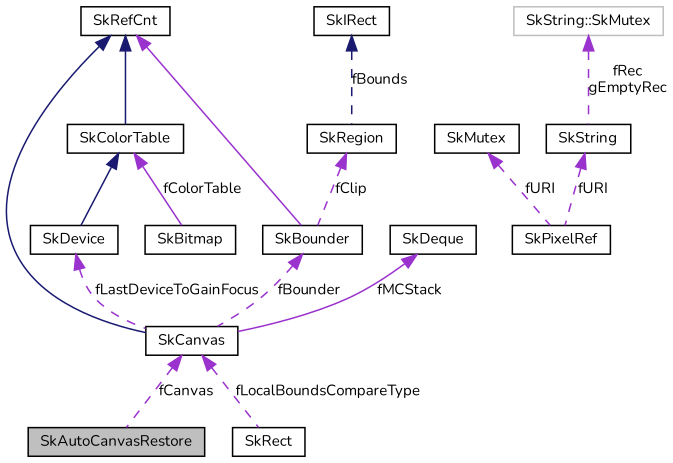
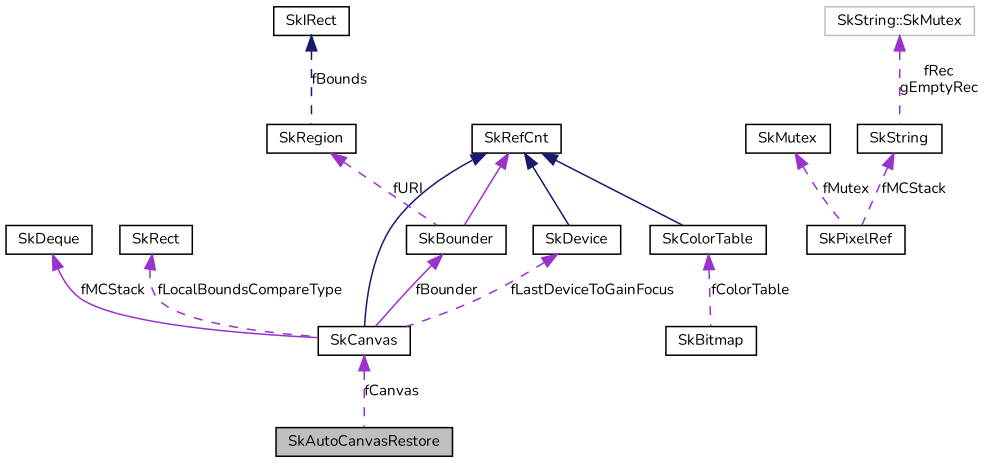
edge "SkBounder" -> "SkRegion": label "fClip" -> "fURI"
edge "SkPixelRef" -> "SkMutex": label "fURI" -> "fMutex"
edge "SkPixelRef" -> "SkString": label "fURI" -> "fMCStack"
edge "SkDevice" -> "SkColorTable": now "SkDevice" -> "SkRefCnt"
edge "SkBitmap" -> "SkColorTable": style solid -> dashed
edge "SkCanvas" -> "SkBounder": style dashed -> solid
edge "SkRect" -> "SkCanvas": reversed
